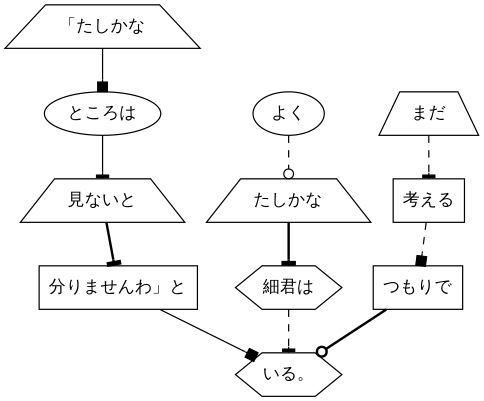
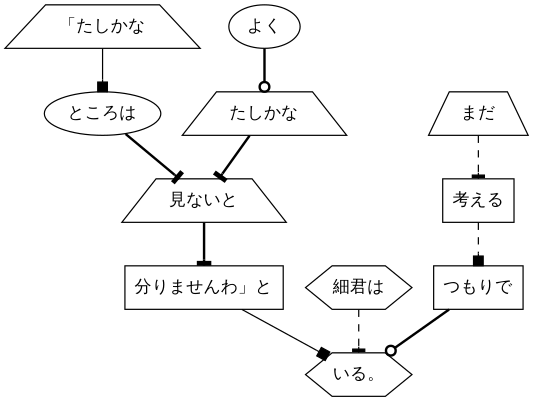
edge "よく" -> "たしかな": style dashed -> bold
edge "ところは" -> "見ないと": style solid -> bold
edge "たしかな" -> "細君は": now "たしかな" -> "見ないと"
